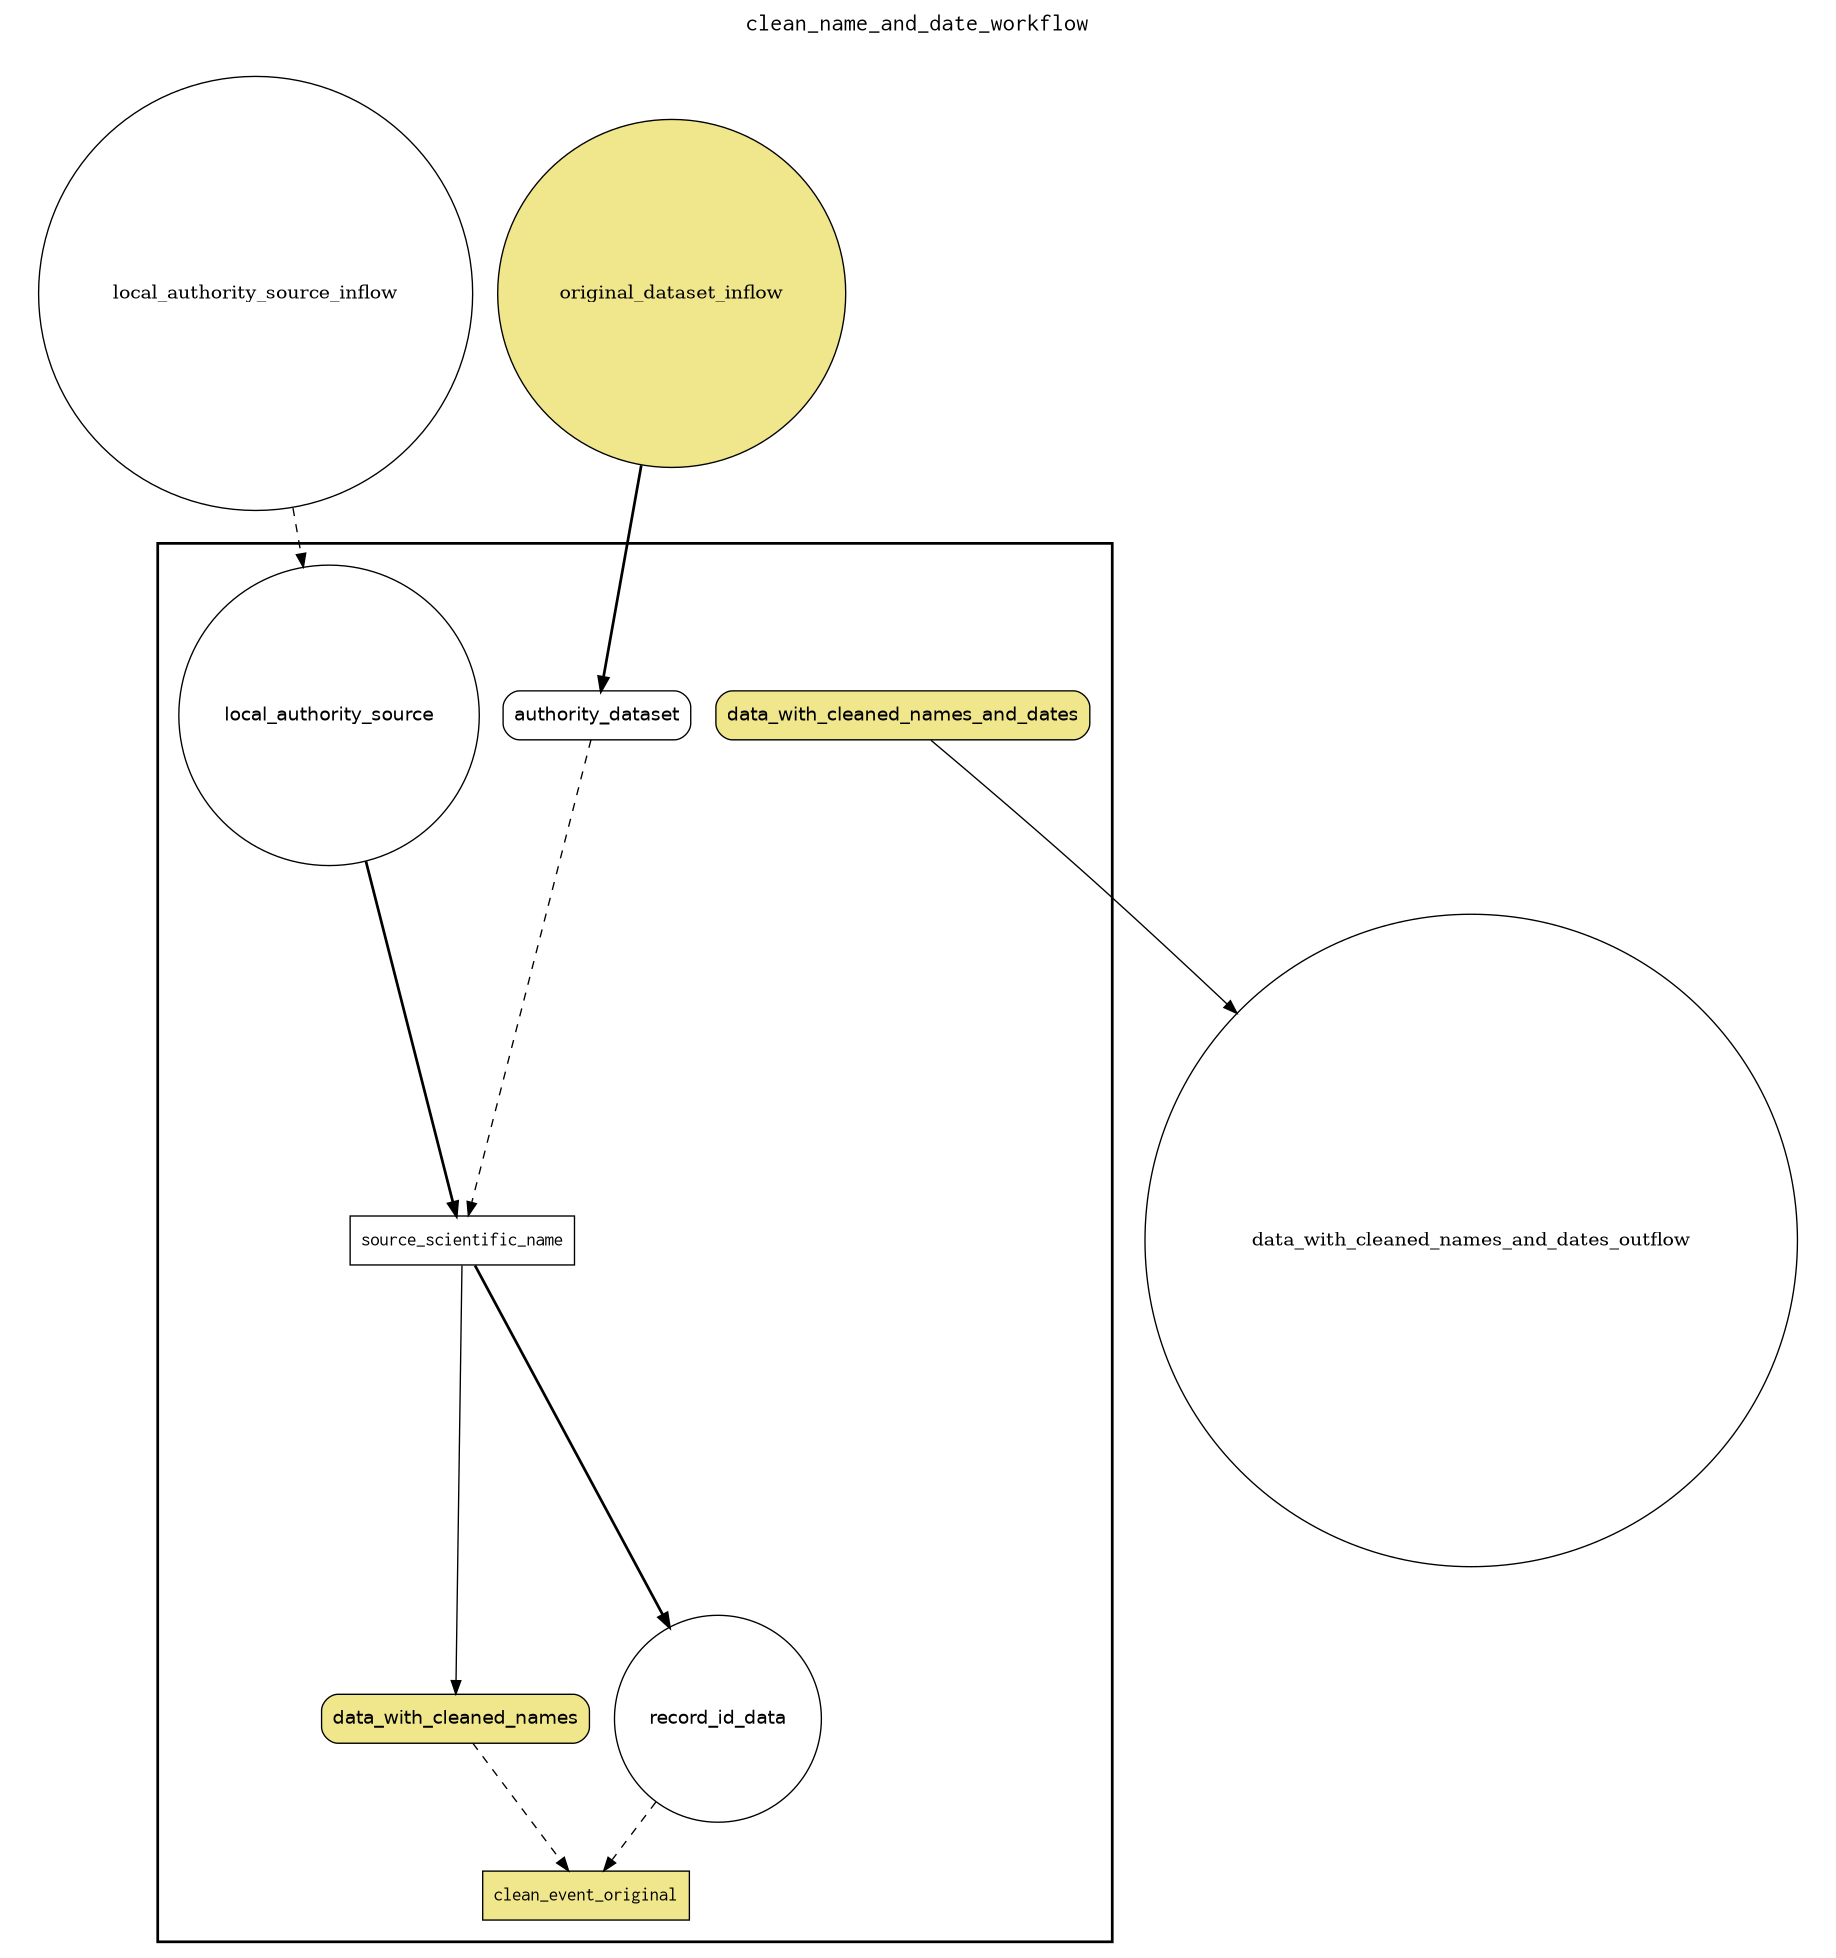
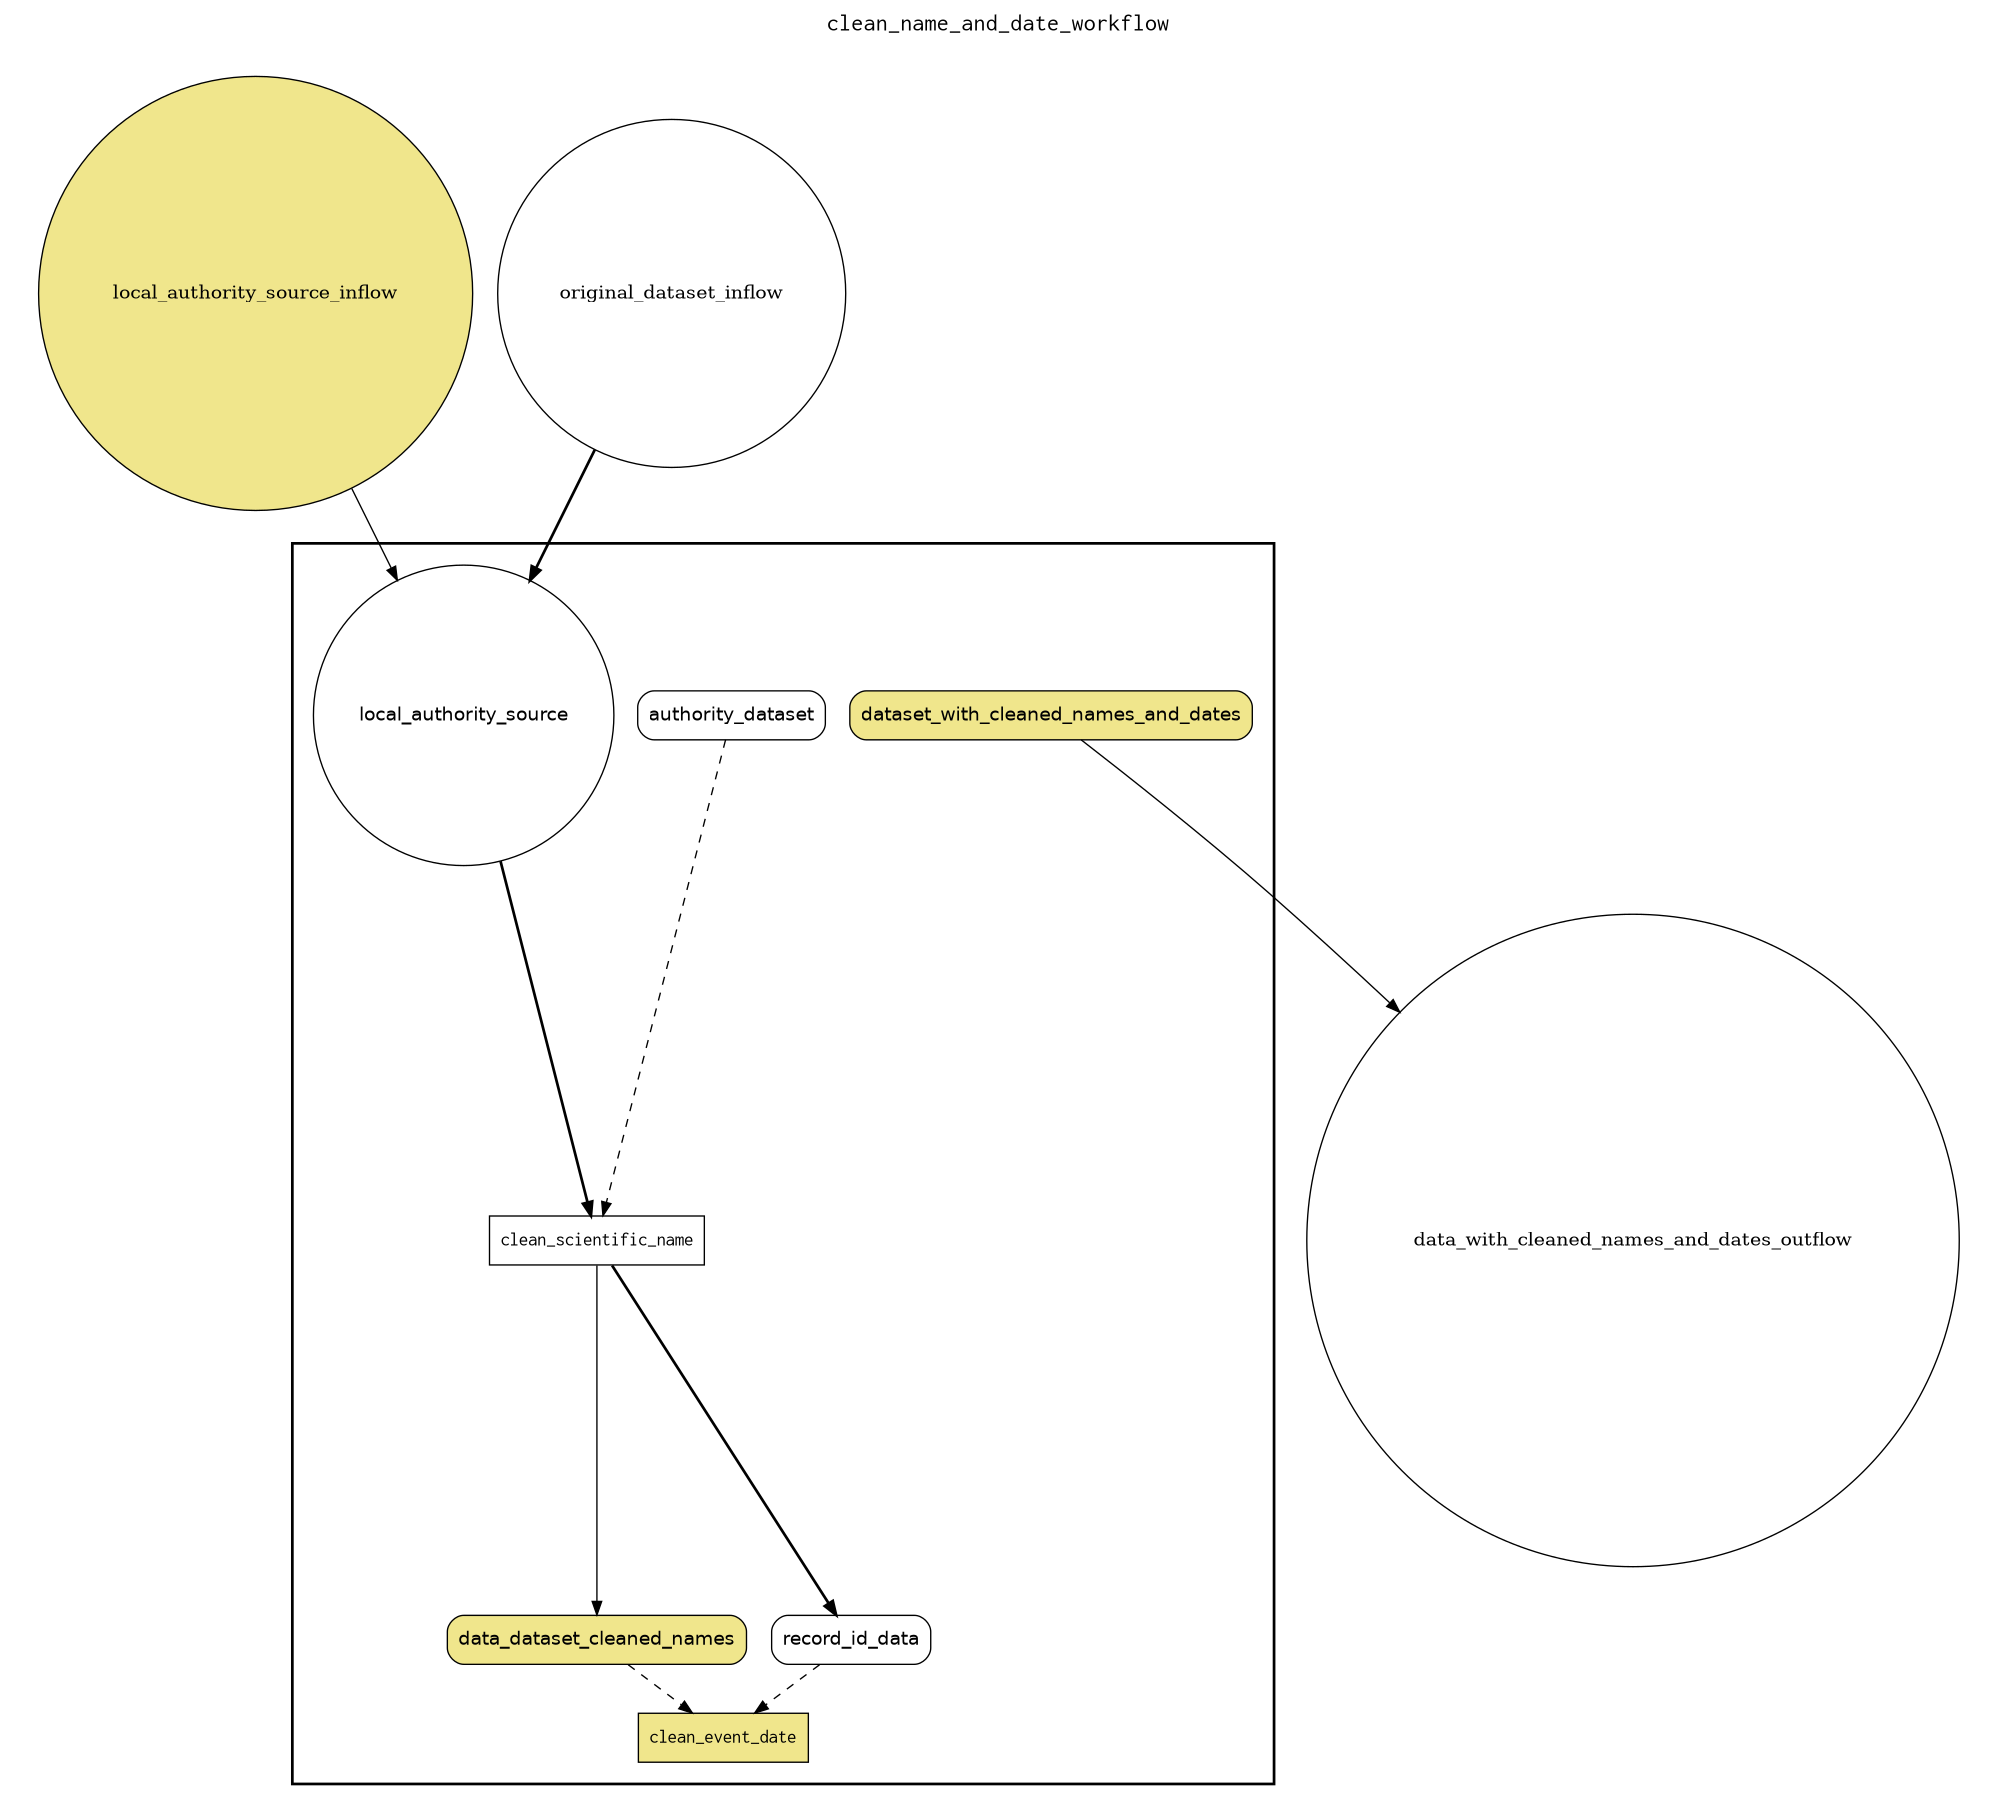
node "local_authority_source_inflow": fillcolor white -> khaki
node "original_dataset_inflow": fillcolor khaki -> white
edge "local_authority_source_inflow" -> "local_authority_source": style dashed -> solid
edge "original_dataset_inflow" -> "authority_dataset": now "original_dataset_inflow" -> "local_authority_source"
node "data_with_cleaned_names_and_dates": label "data_with_cleaned_names_and_dates" -> "dataset_with_cleaned_names_and_dates"
node "source_scientific_name": label "source_scientific_name" -> "clean_scientific_name"
node "data_with_cleaned_names": label "data_with_cleaned_names" -> "data_dataset_cleaned_names"
node "record_id_data": shape circle -> box
node "clean_event_original": label "clean_event_original" -> "clean_event_date"
